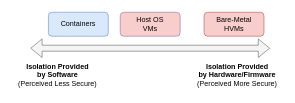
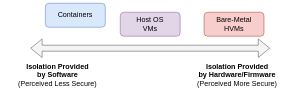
node "Containers": moved (78, 24) -> (75, 15)
node "Host OS VMs": fillcolor #f8cecc -> #e1d5e7
